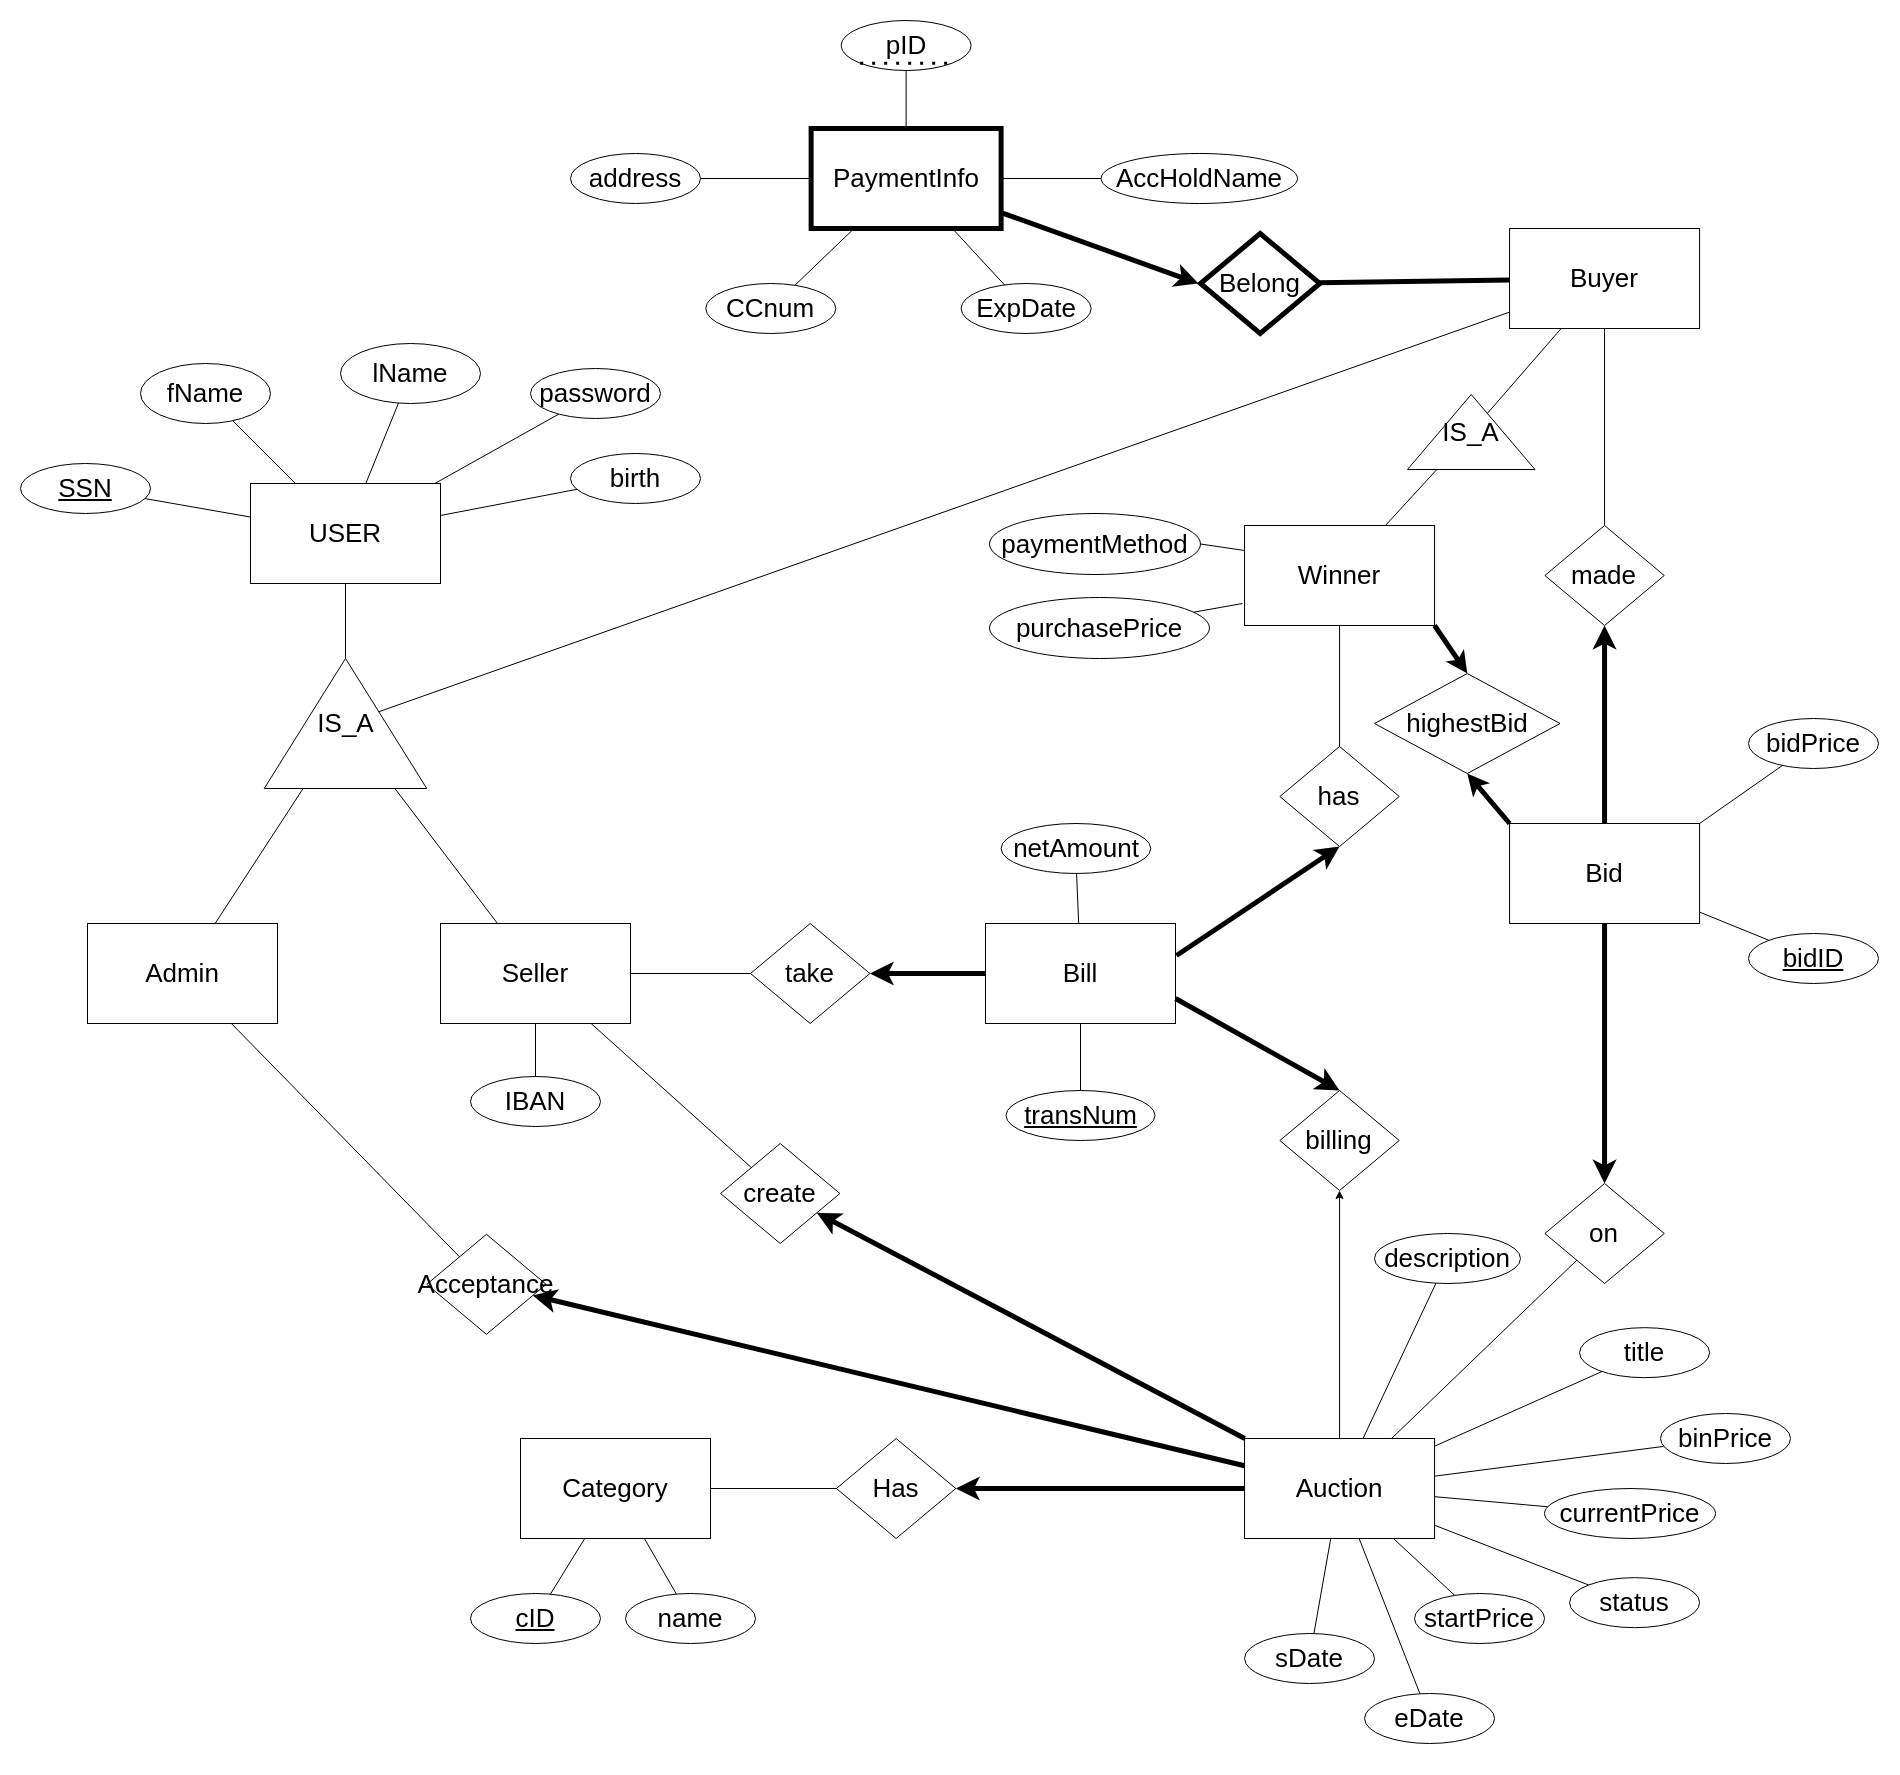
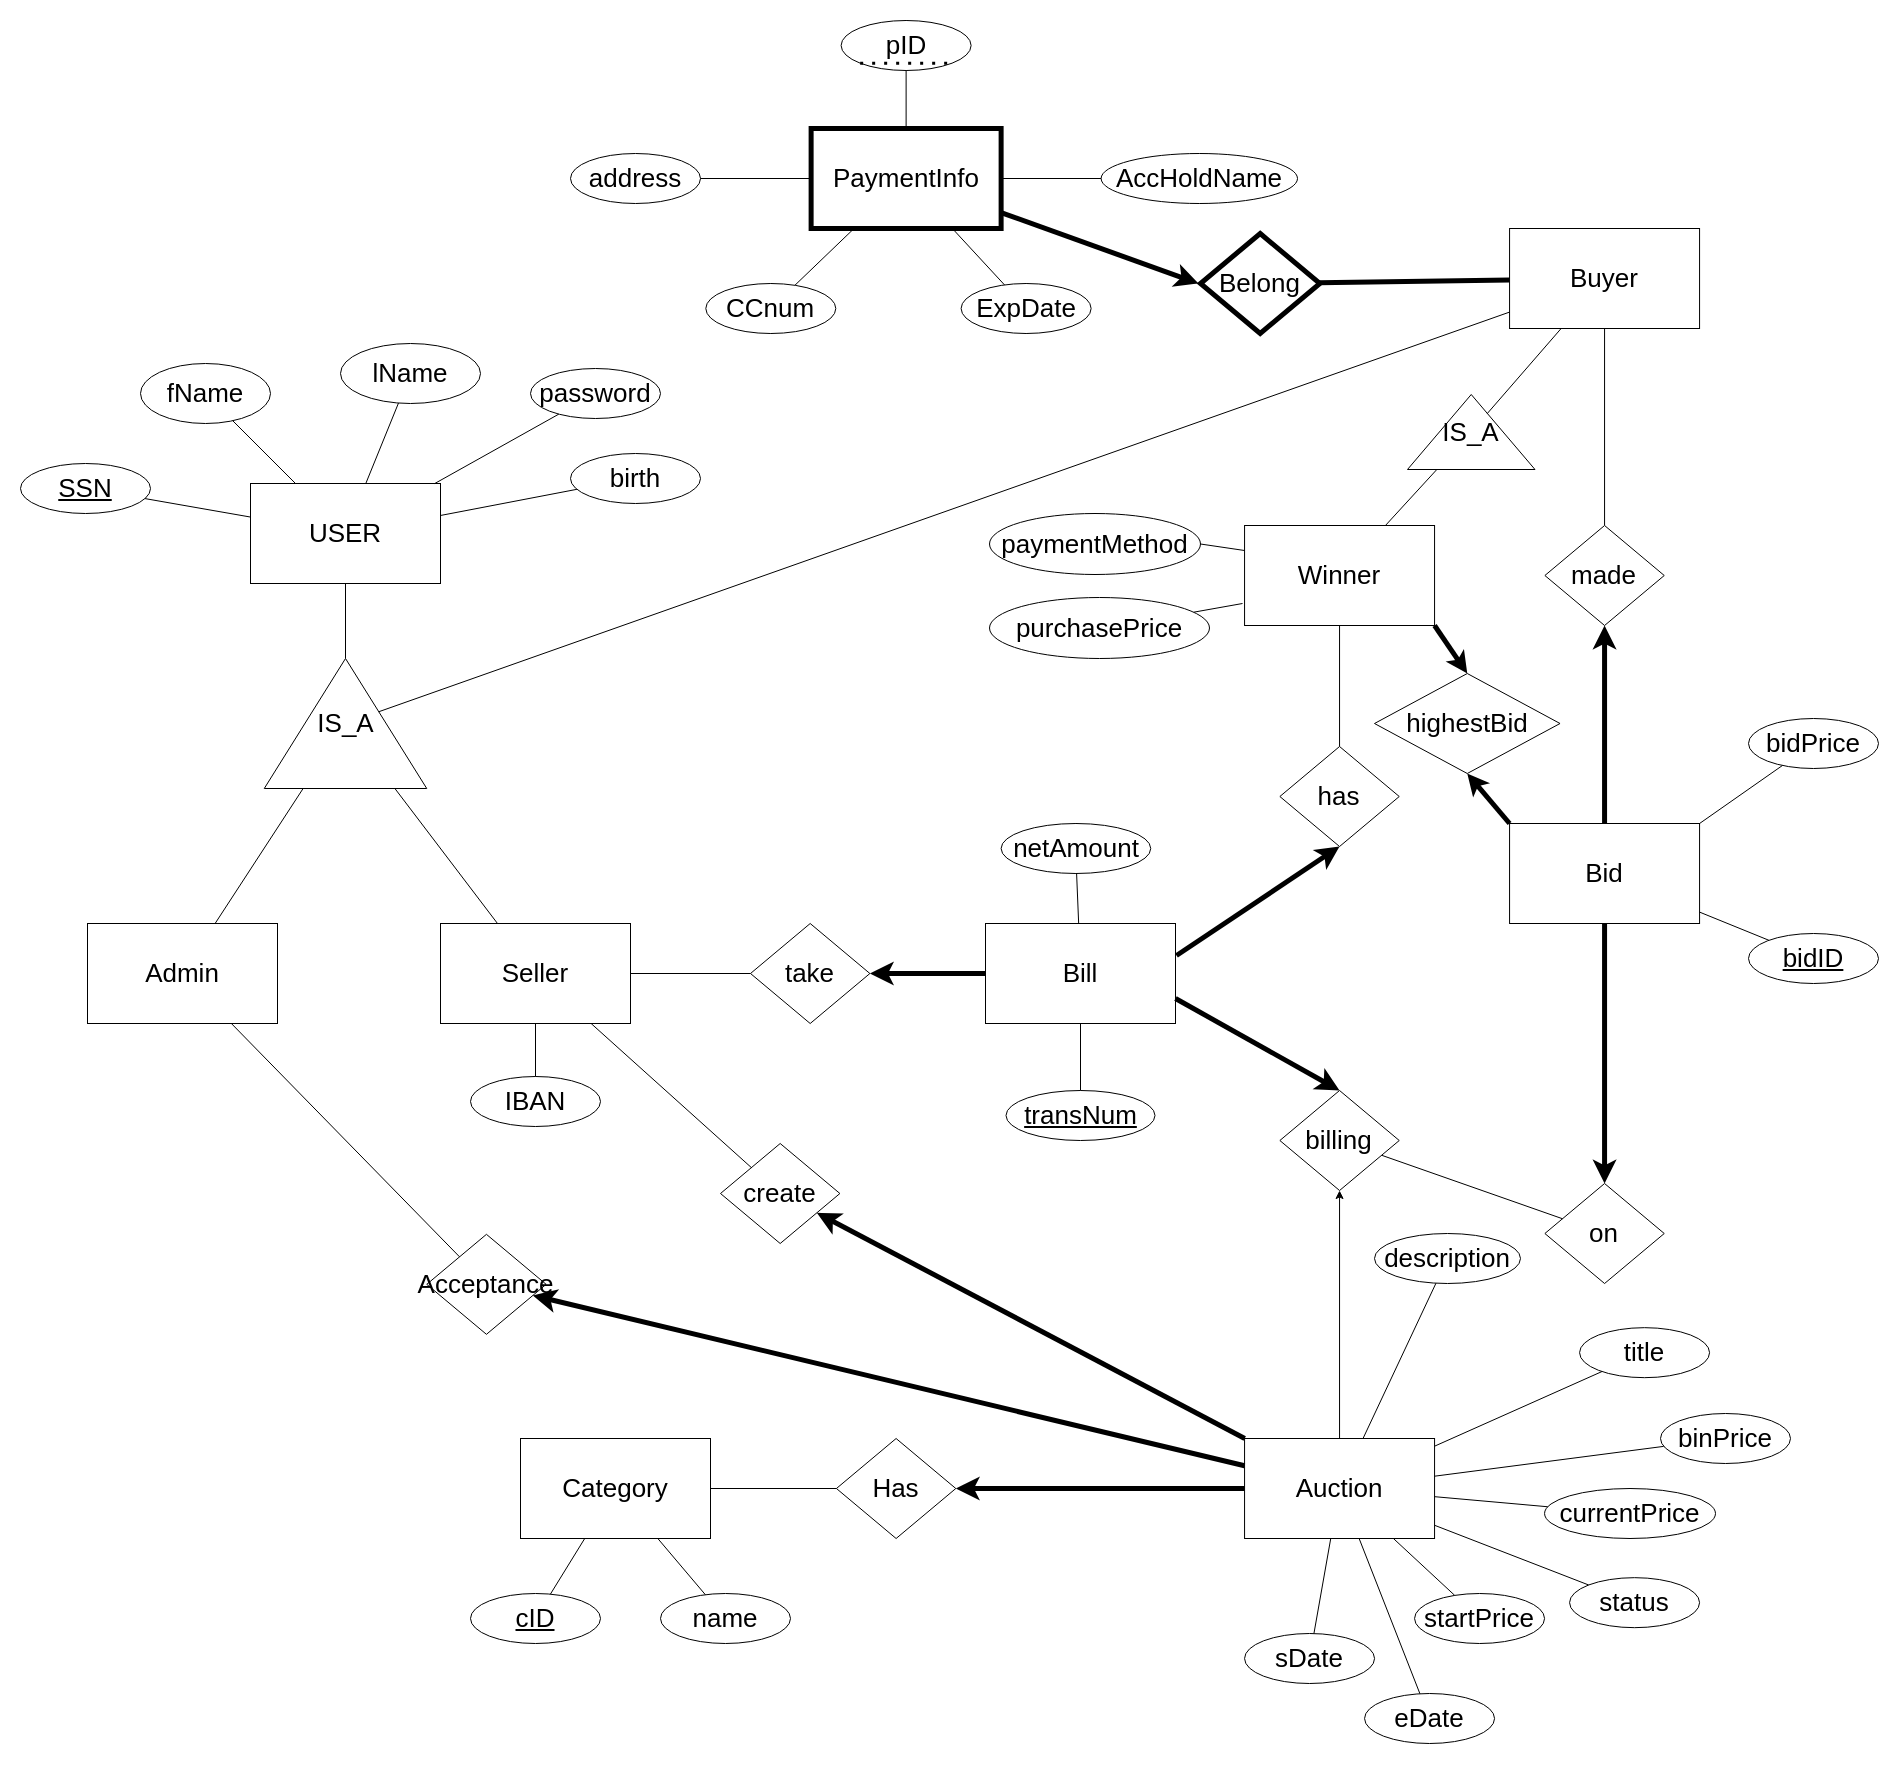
edge "on" -- "Auction": now "on" -- "billing"
node "name": moved (691, 1619) -> (726, 1619)
